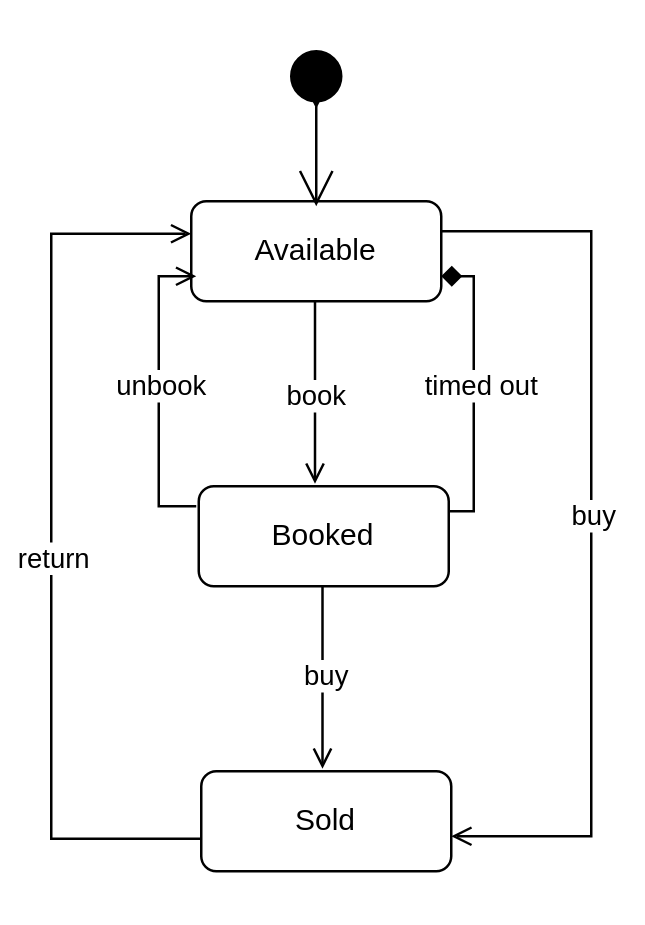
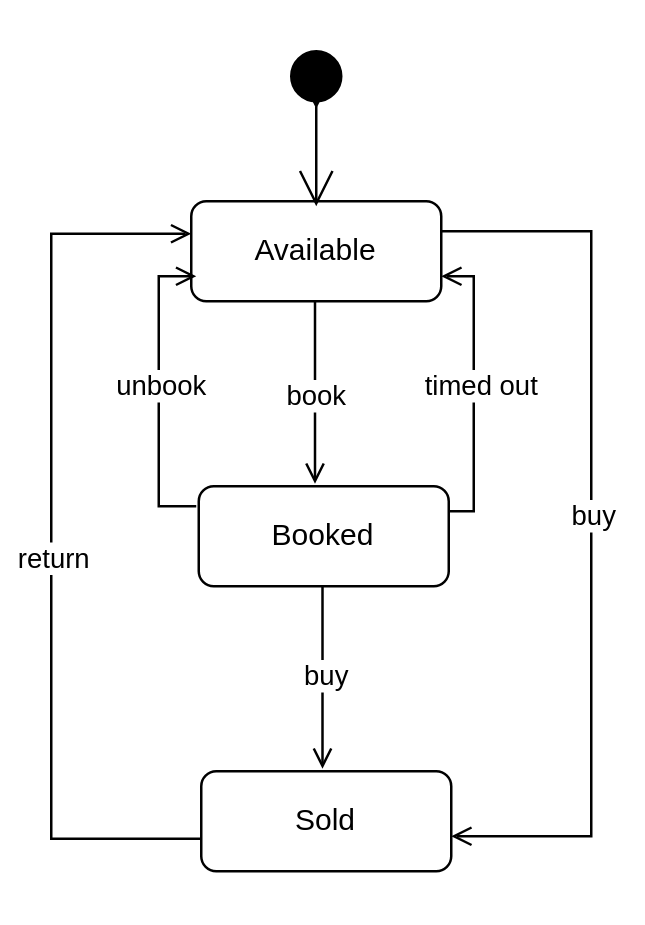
edge "Booked" -> "Available": arrowhead diamond -> open
